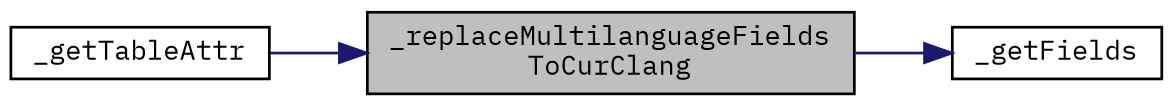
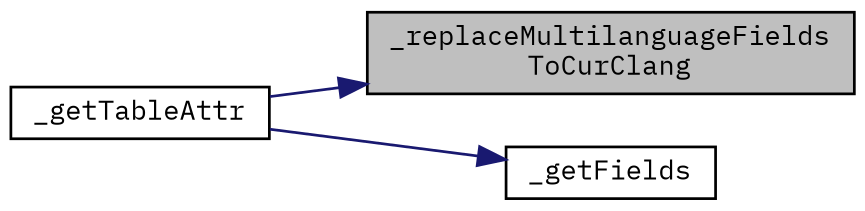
edge "_replaceMultilanguageFields ToCurClang" -> "_getFields": now "_getTableAttr" -> "_getFields"
